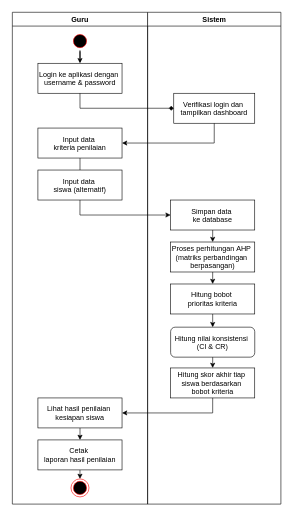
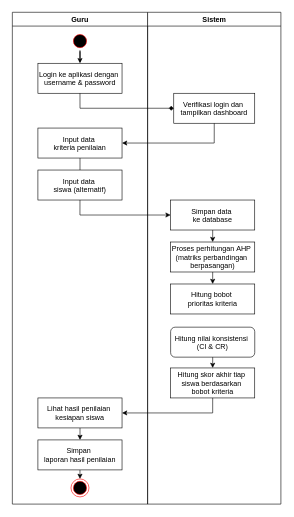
edge "Hitung bobot prioritas kriteria" -> "Hitung nilai konsistensi (CI & CR)": removed
node "Cetak laporan hasil penilaian": label "Cetak laporan hasil penilaian" -> "Simpan laporan hasil penilaian"
